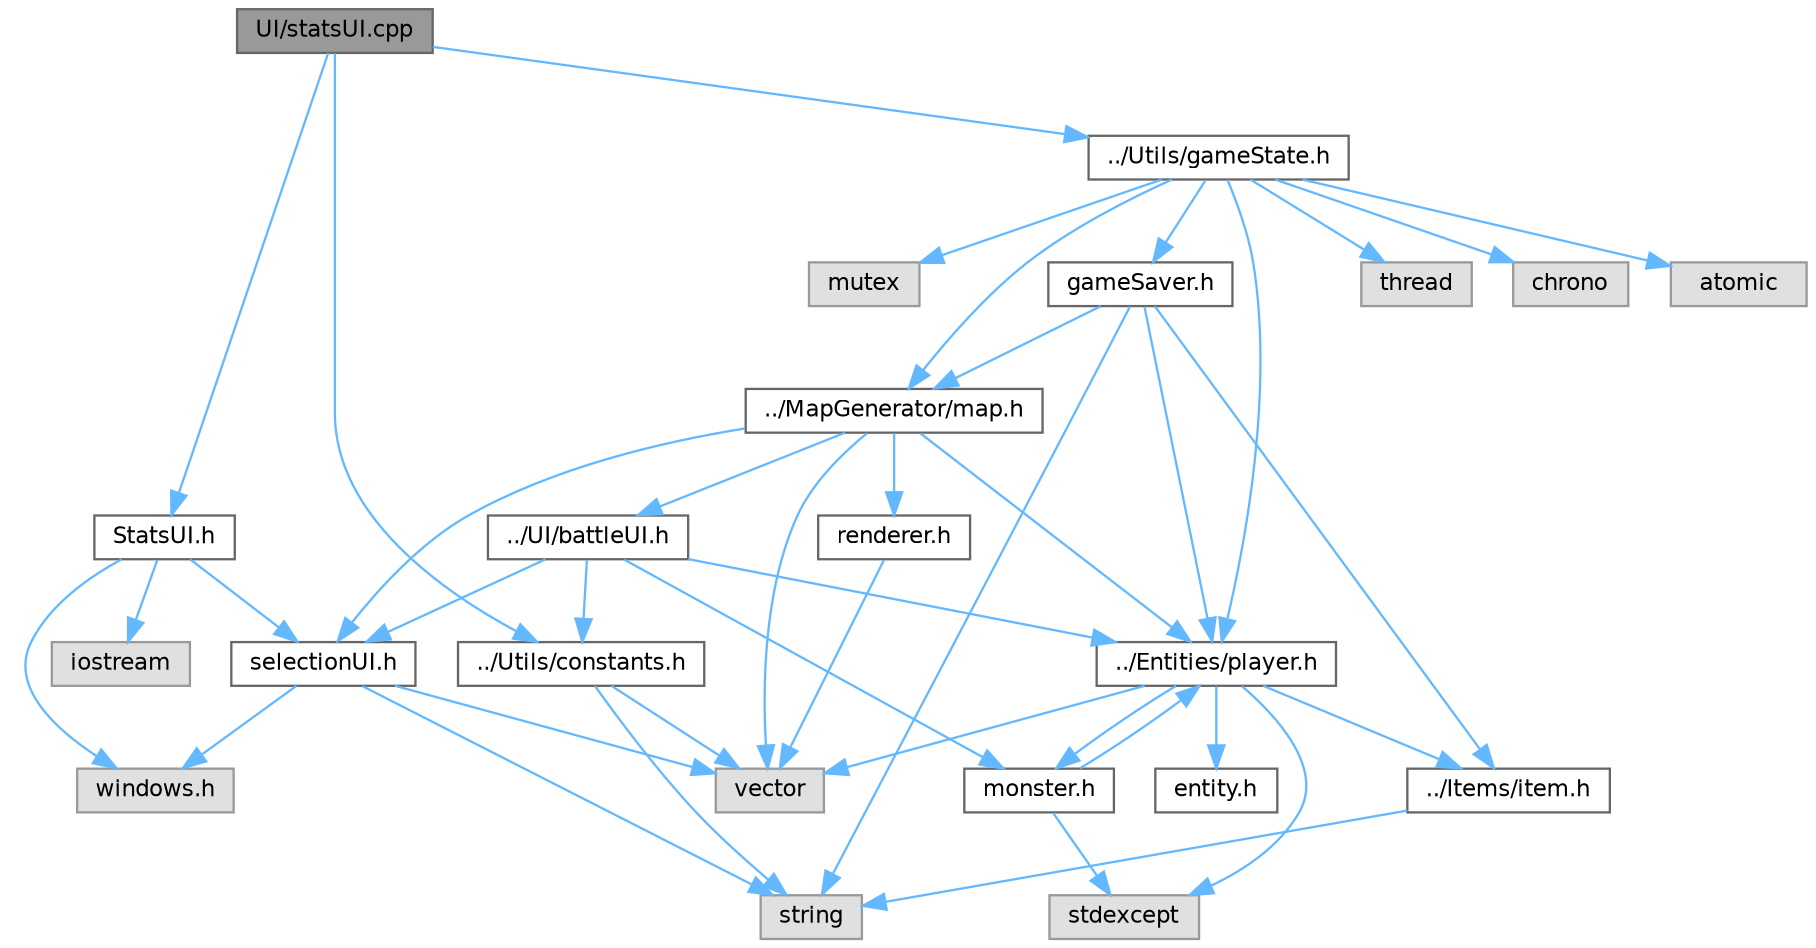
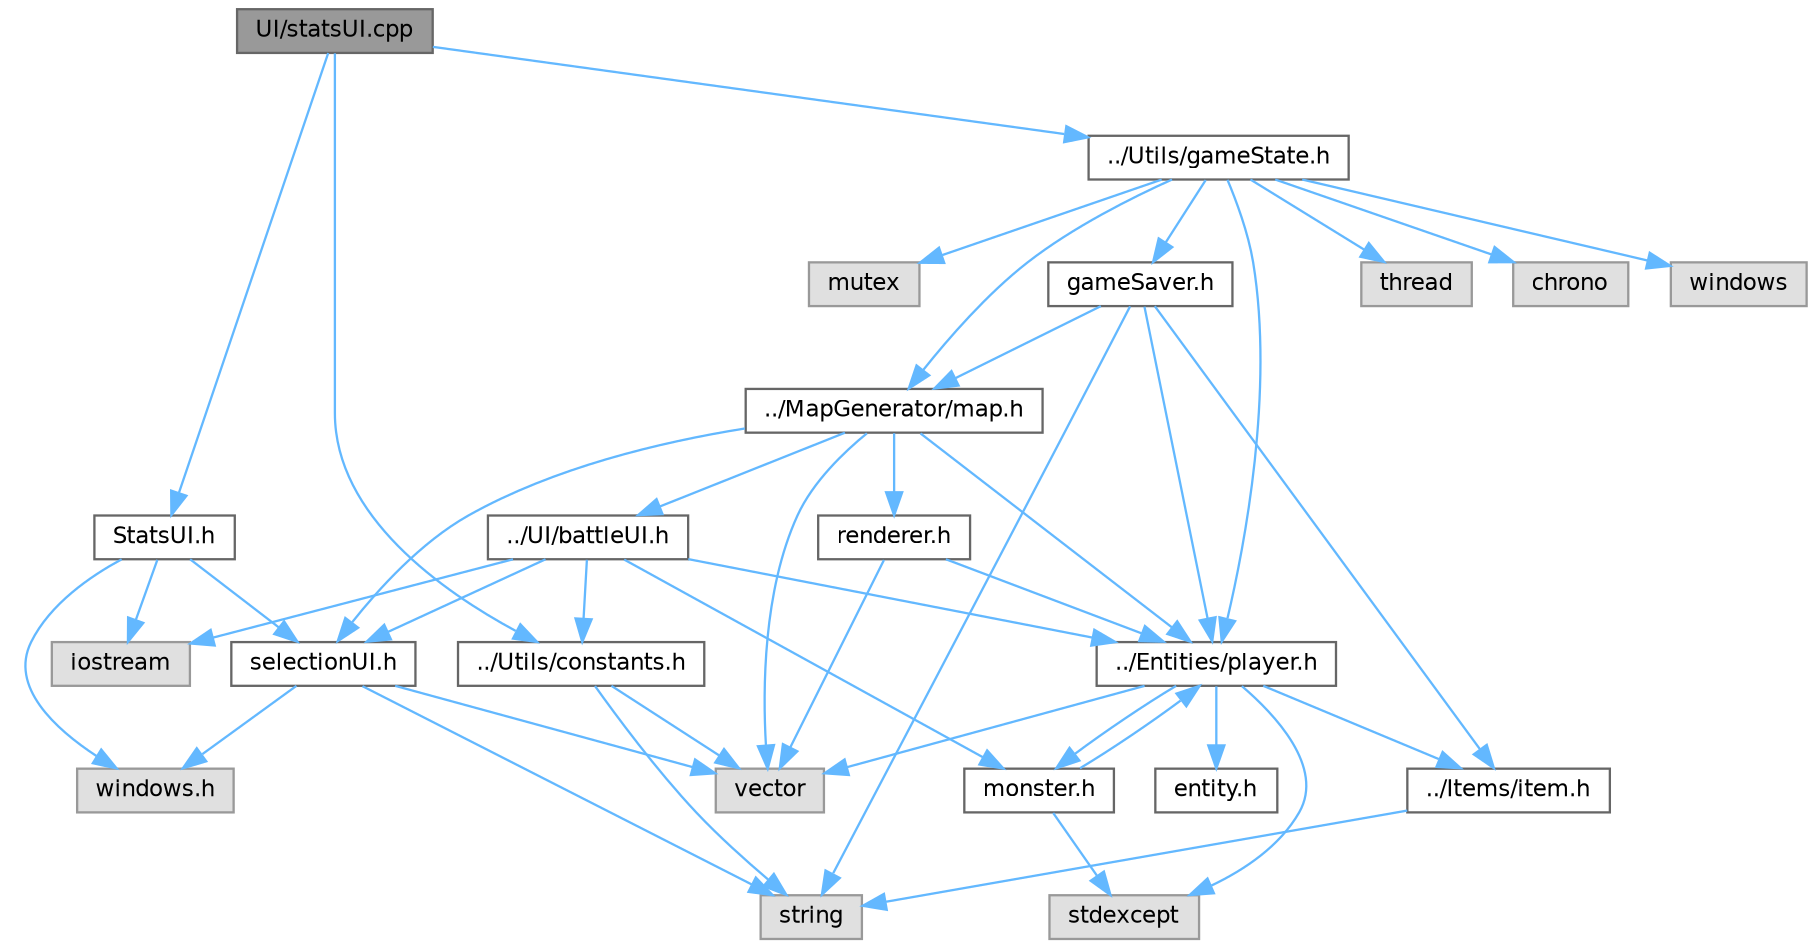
node "atomic": label "atomic" -> "windows"
edge "renderer.h" -> "../Entities/player.h": added
edge "../UI/battleUI.h" -> "iostream": added
